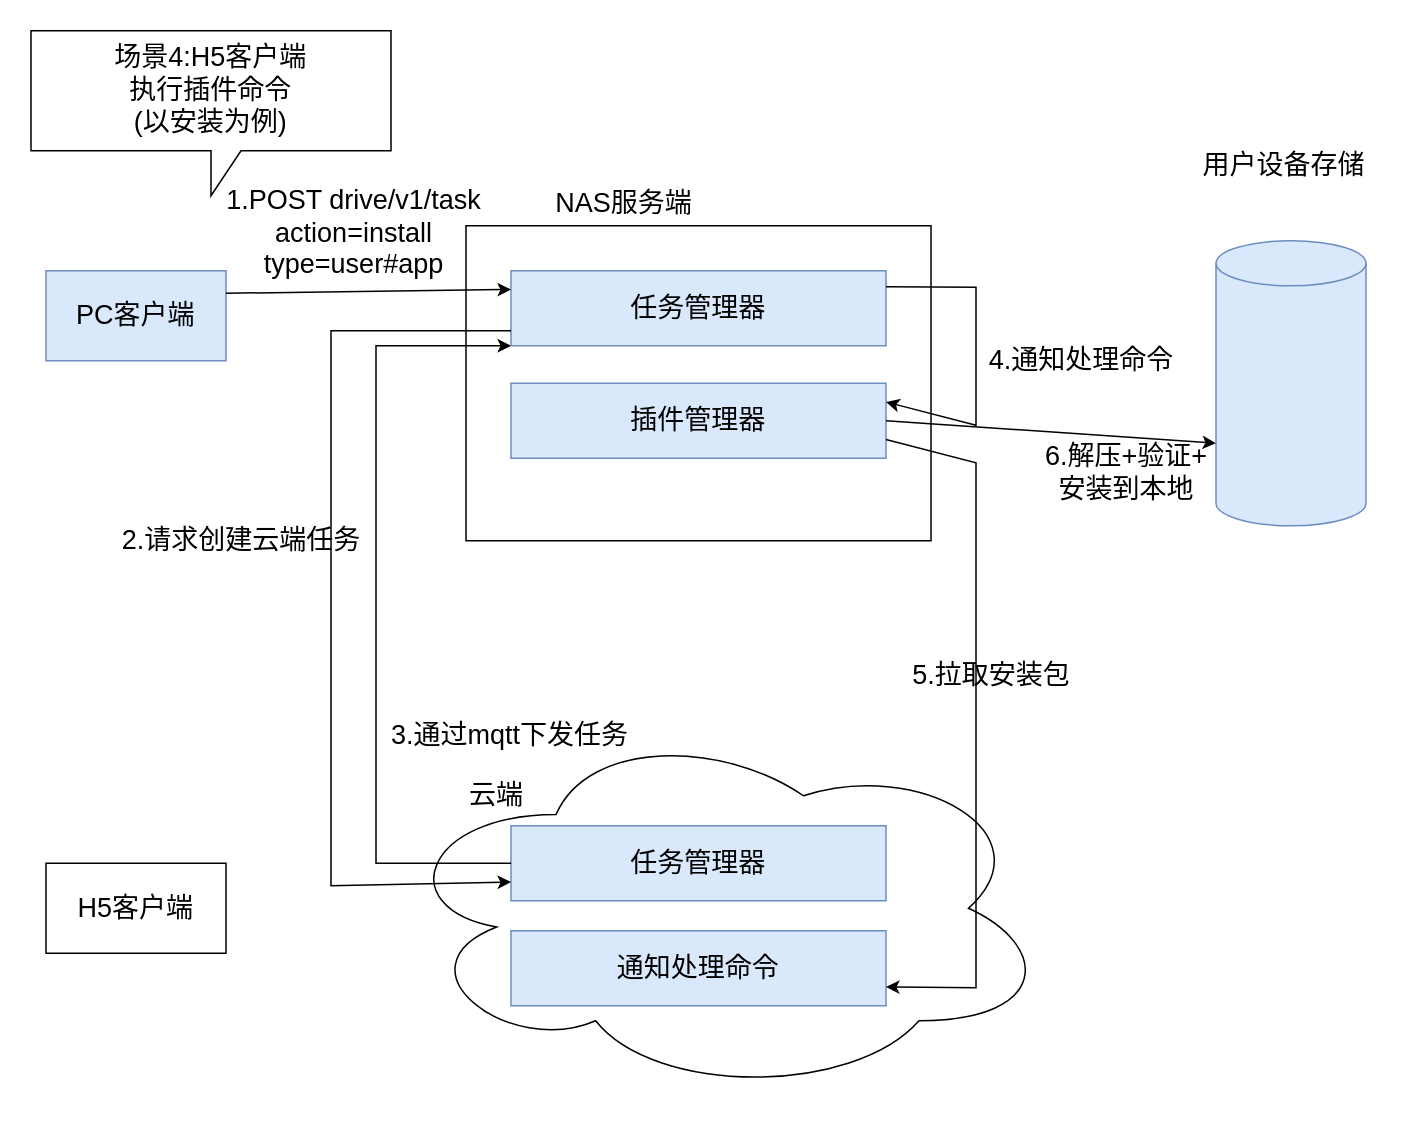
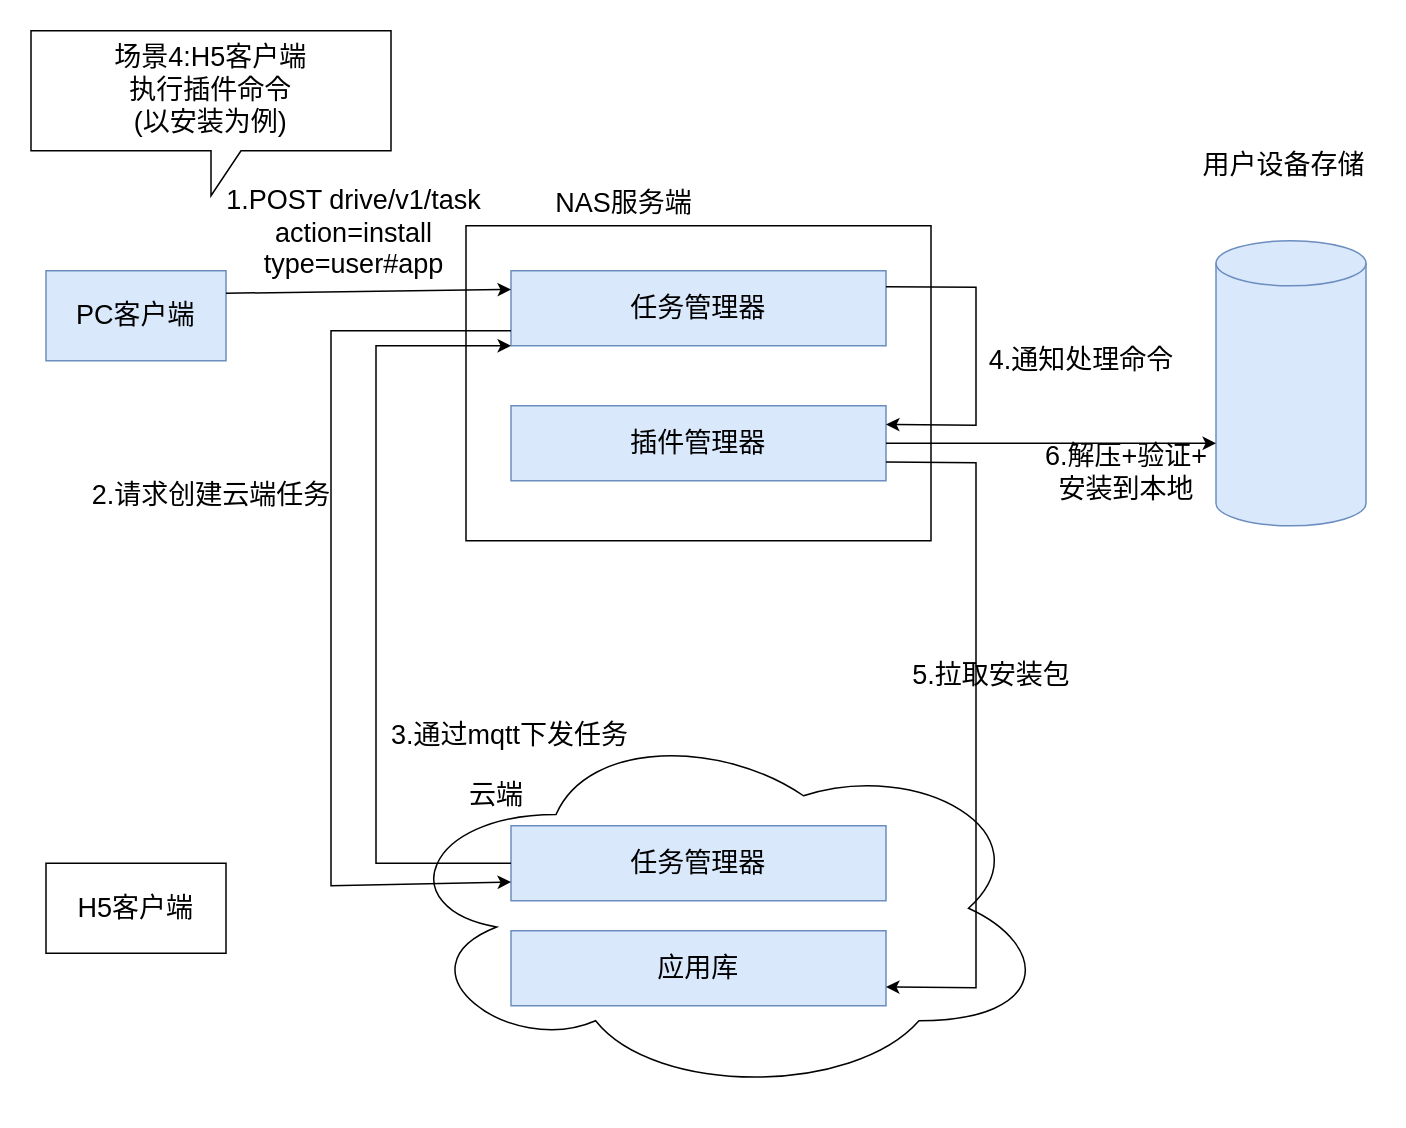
node "插件管理器": moved (698, 421) -> (698, 443)
node "2.请求创建云端任务": moved (241, 541) -> (211, 496)
node "通知处理命令": label "通知处理命令" -> "应用库"
